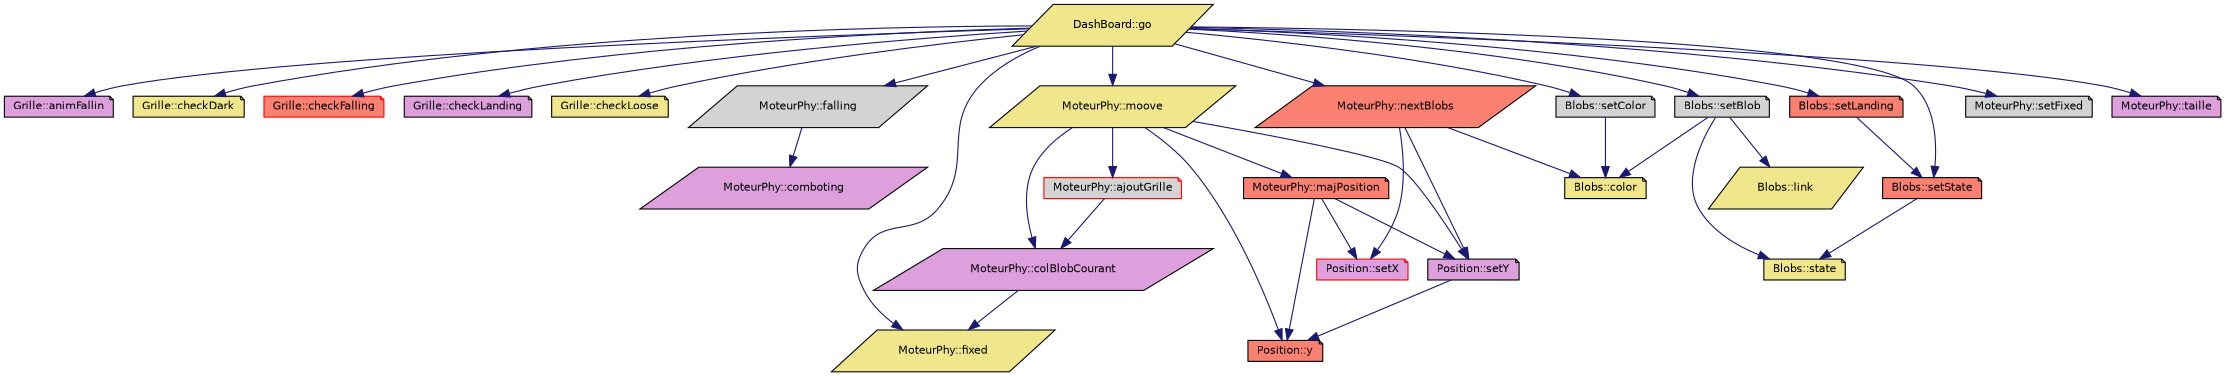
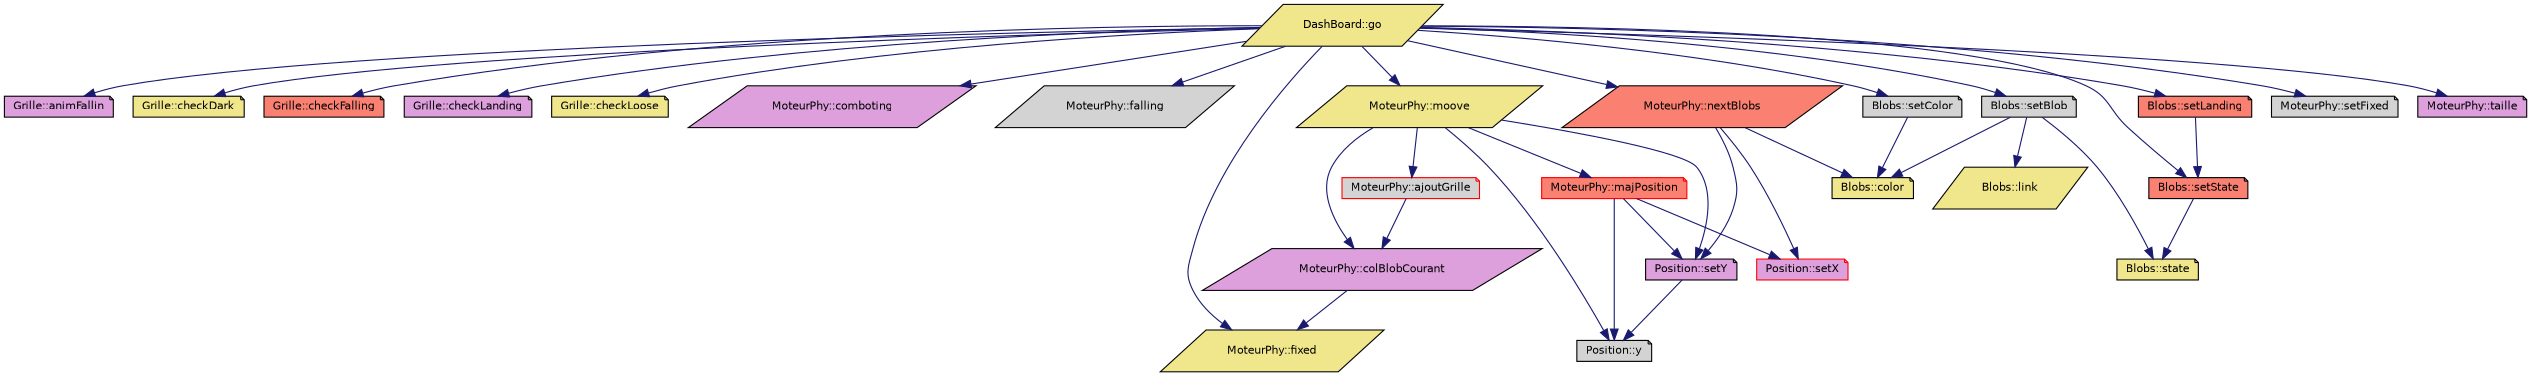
node "Grille::checkFalling": color red -> black
edge "MoteurPhy::falling" -> "MoteurPhy::comboting": now "DashBoard::go" -> "MoteurPhy::comboting"
node "MoteurPhy::majPosition": color black -> red
node "Position::y": fillcolor salmon -> lightgrey
